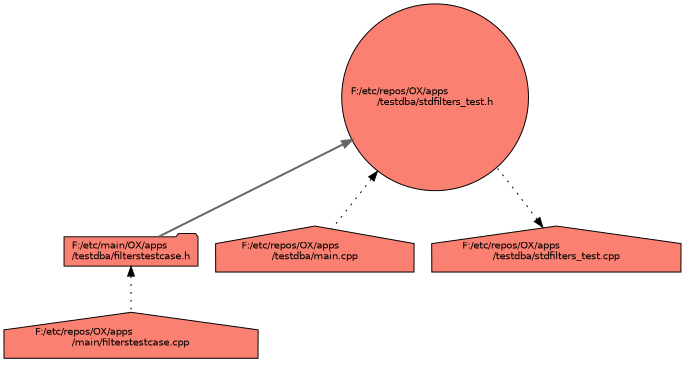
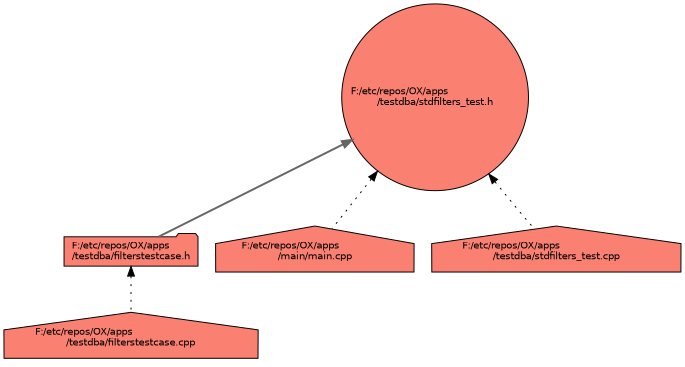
edge "F:/etc/repos/OX/apps /testdba/stdfilters_test.h" -> "F:/etc/repos/OX/apps /testdba/stdfilters_test.cpp": reversed
node "F:/etc/main/OX/apps /testdba/filterstestcase.h": label "F:/etc/main/OX/apps /testdba/filterstestcase.h" -> "F:/etc/repos/OX/apps /testdba/filterstestcase.h"
node "F:/etc/repos/OX/apps /testdba/main.cpp": label "F:/etc/repos/OX/apps /testdba/main.cpp" -> "F:/etc/repos/OX/apps /main/main.cpp"
node "F:/etc/repos/OX/apps /main/filterstestcase.cpp": label "F:/etc/repos/OX/apps /main/filterstestcase.cpp" -> "F:/etc/repos/OX/apps /testdba/filterstestcase.cpp"
